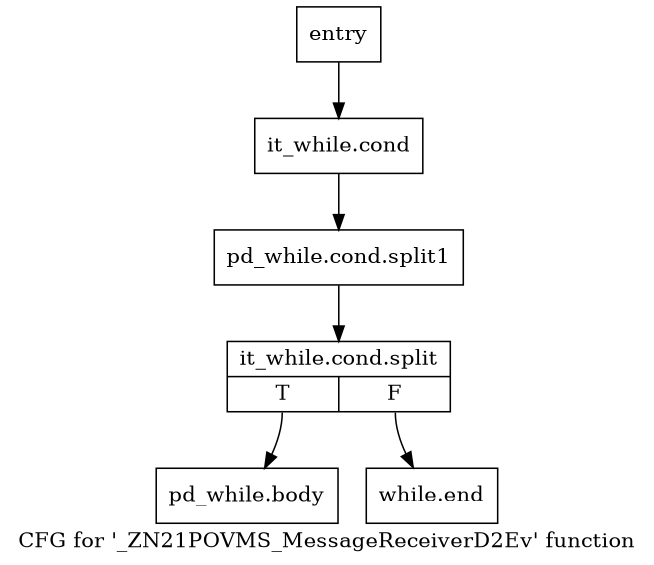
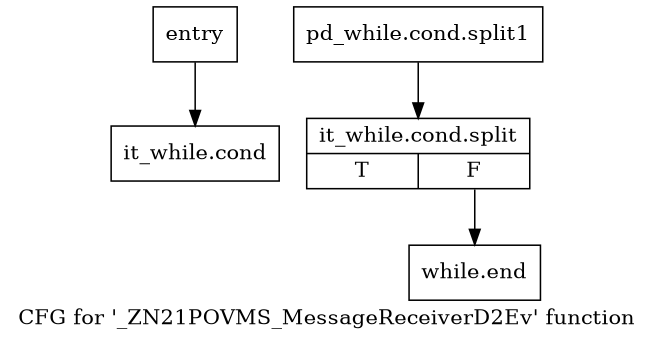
edge "it_while.cond" -> "pd_while.cond.split1": removed
node "pd_while.body": removed
